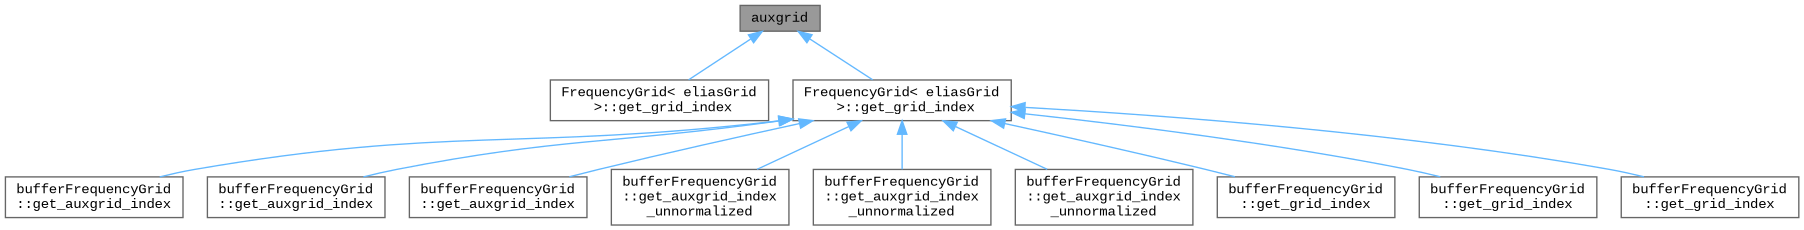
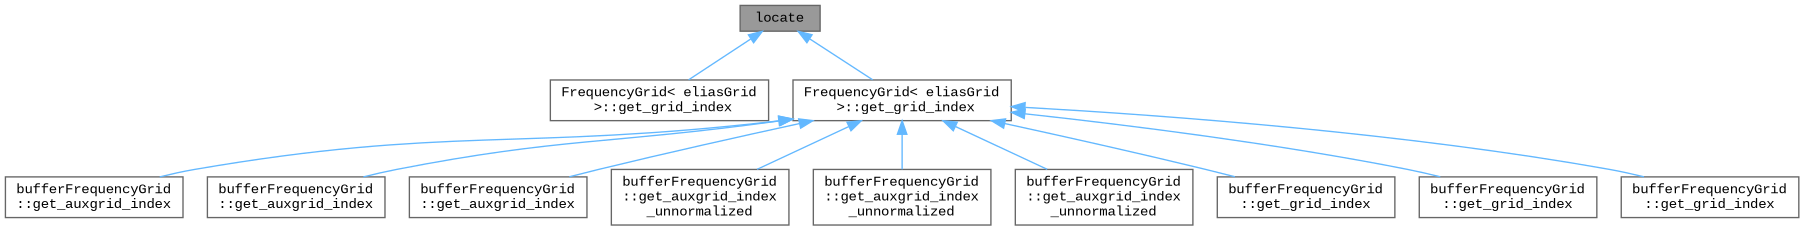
node "auxgrid": label "auxgrid" -> "locate"
